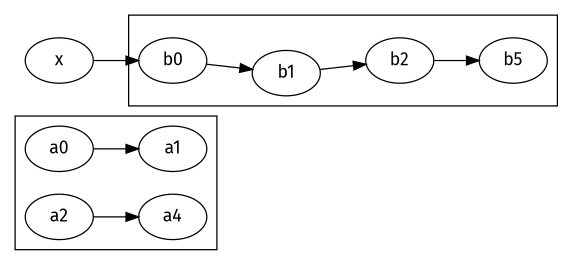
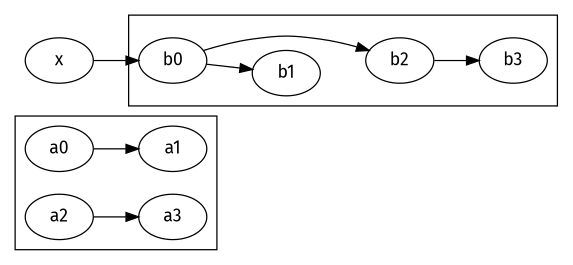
node "b5": label "b5" -> "b3"
edge "b1" -> "b2": now "b0" -> "b2"
node "a4": label "a4" -> "a3"
